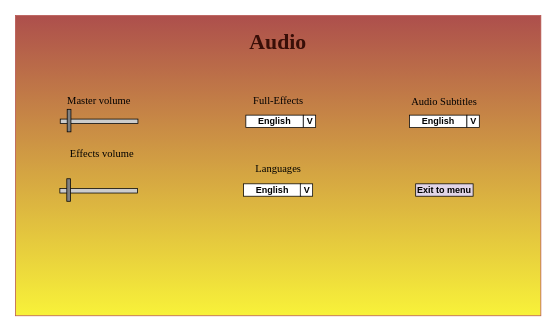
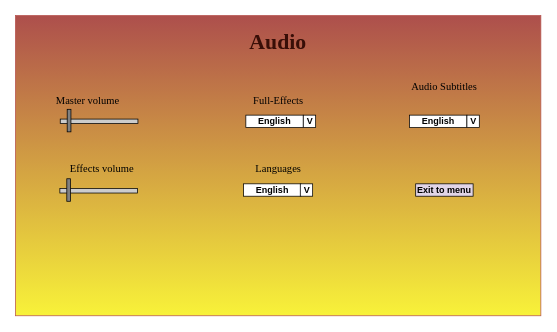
node "Master volume": moved (99, 101) -> (88, 101)
node "Audio Subtitles": moved (444, 101) -> (444, 86)
node "Effects volume": moved (102, 153) -> (102, 168)
